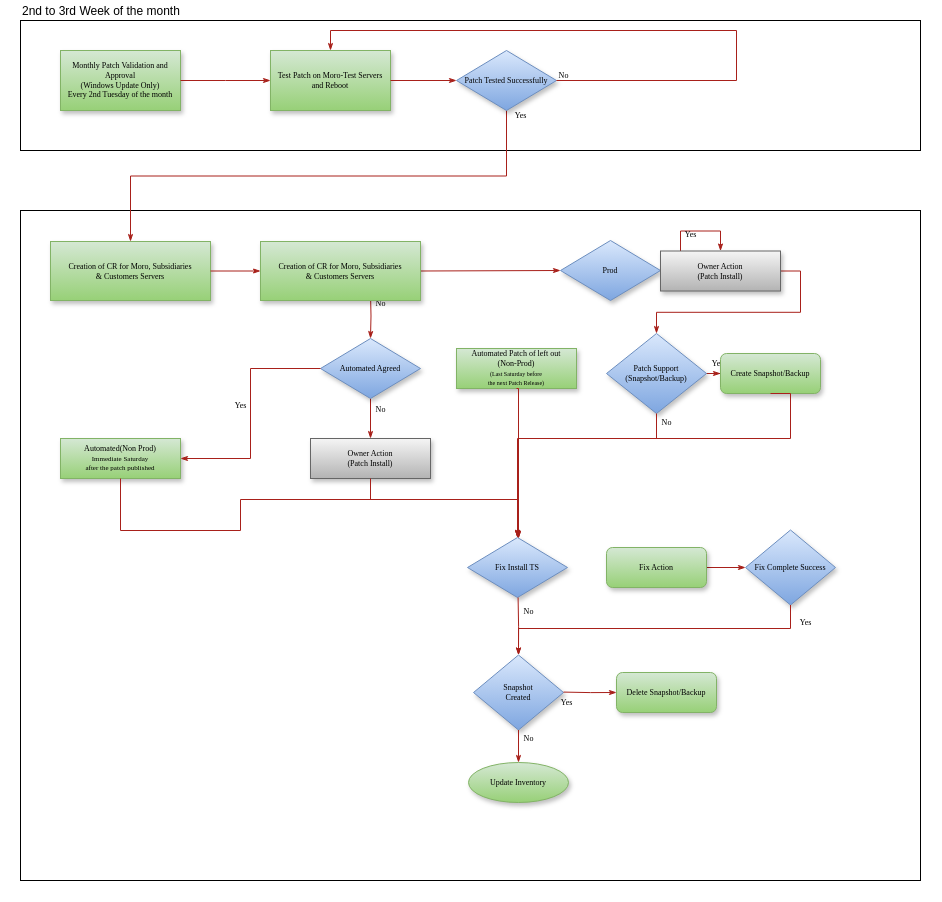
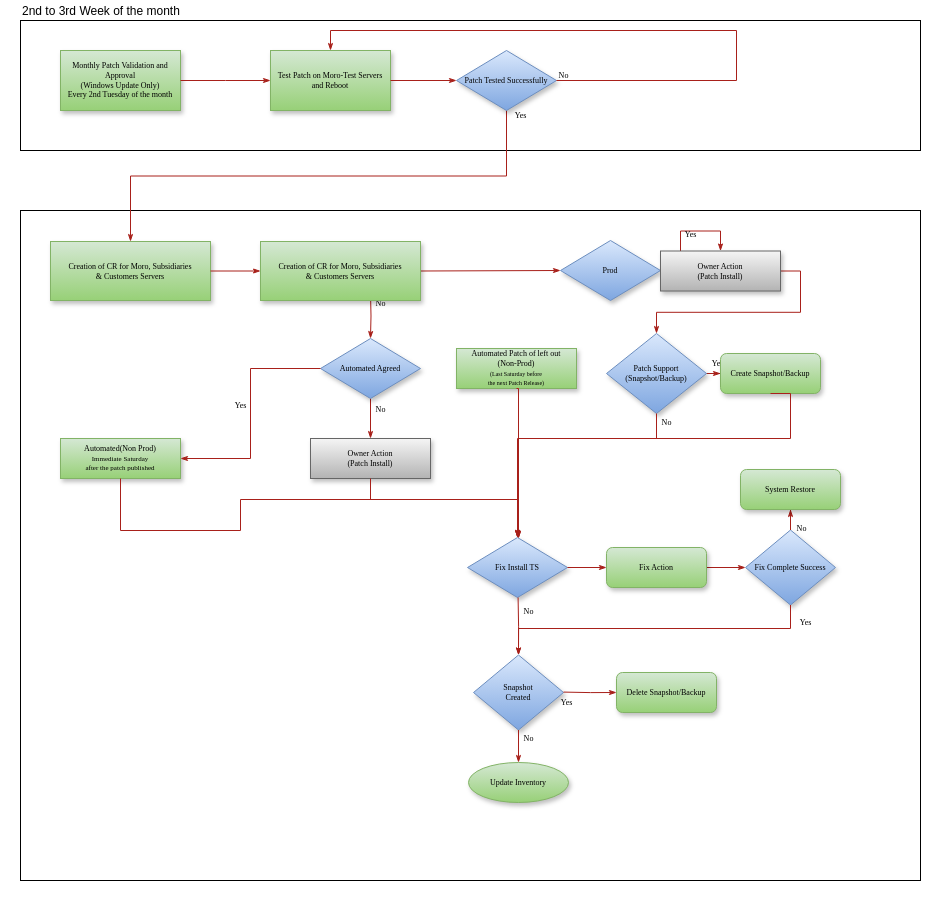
node "System Restore": added
edge "Fix Complete Success" -> "System Restore": added, label "No"
edge "Fix Install TS" -> "Fix Action": added
